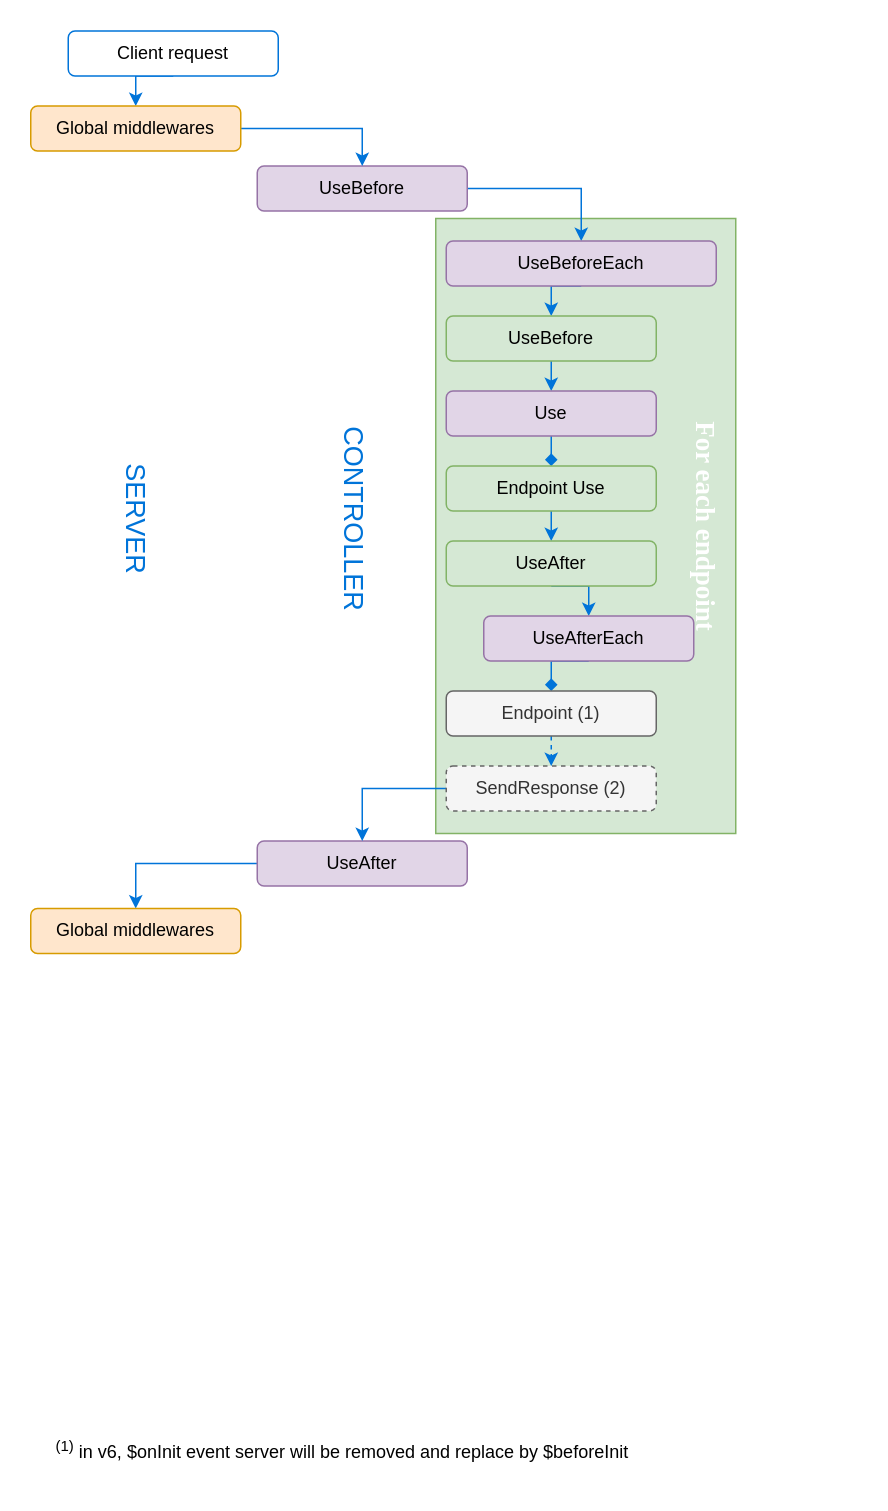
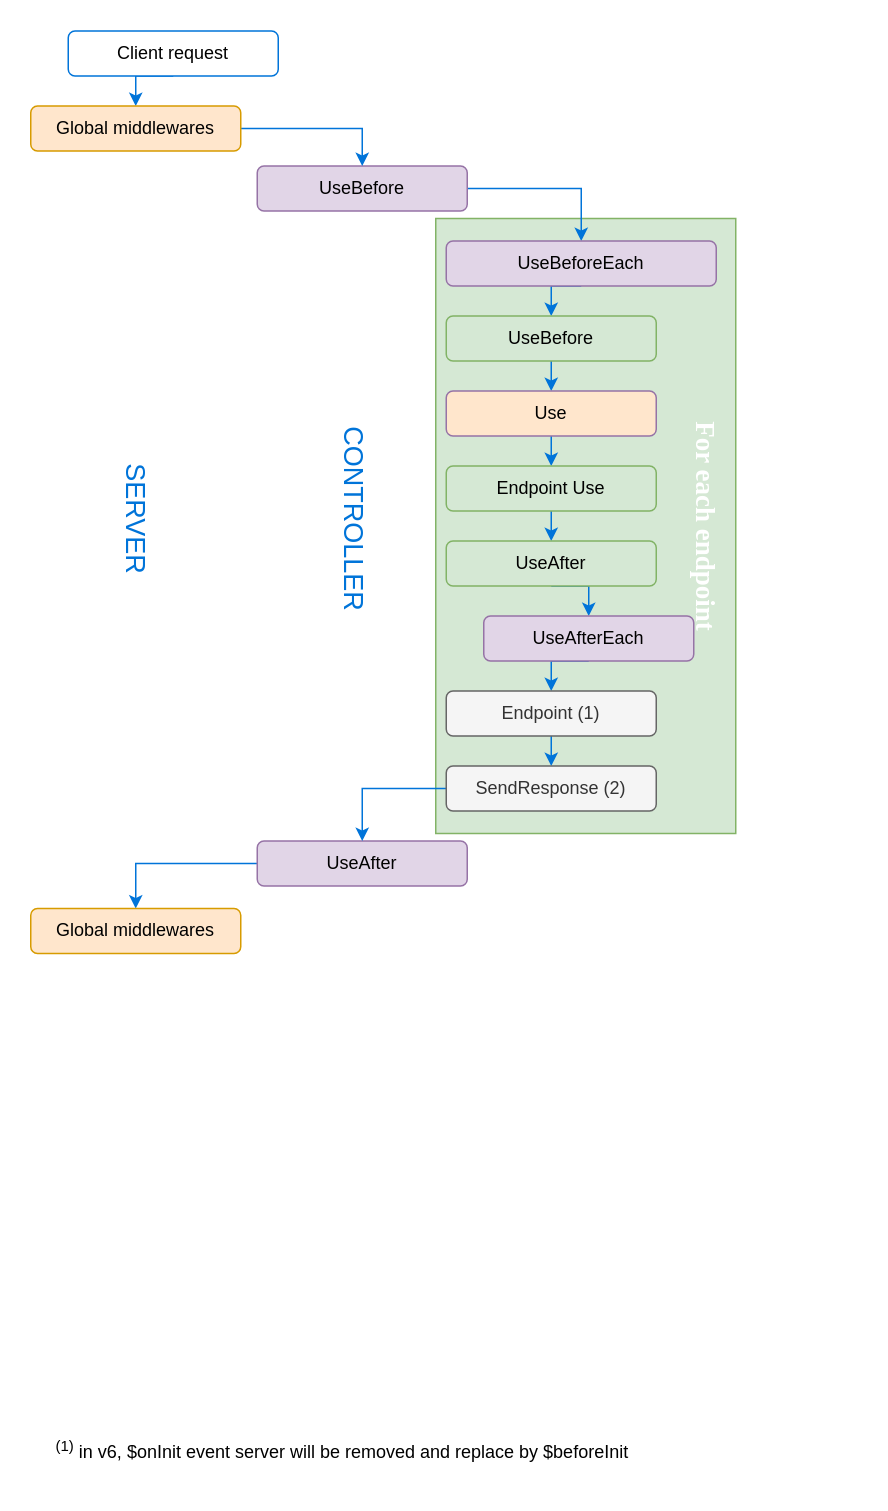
node "Use": fillcolor #e1d5e7 -> #ffe6cc
edge "Use" -> "Endpoint Use": arrowhead diamond -> classic
edge "UseAfterEach" -> "Endpoint (1)": arrowhead diamond -> classic
edge "Endpoint (1)" -> "SendResponse (2)": style dashed -> solid
node "SendResponse (2)": style dashed -> solid
